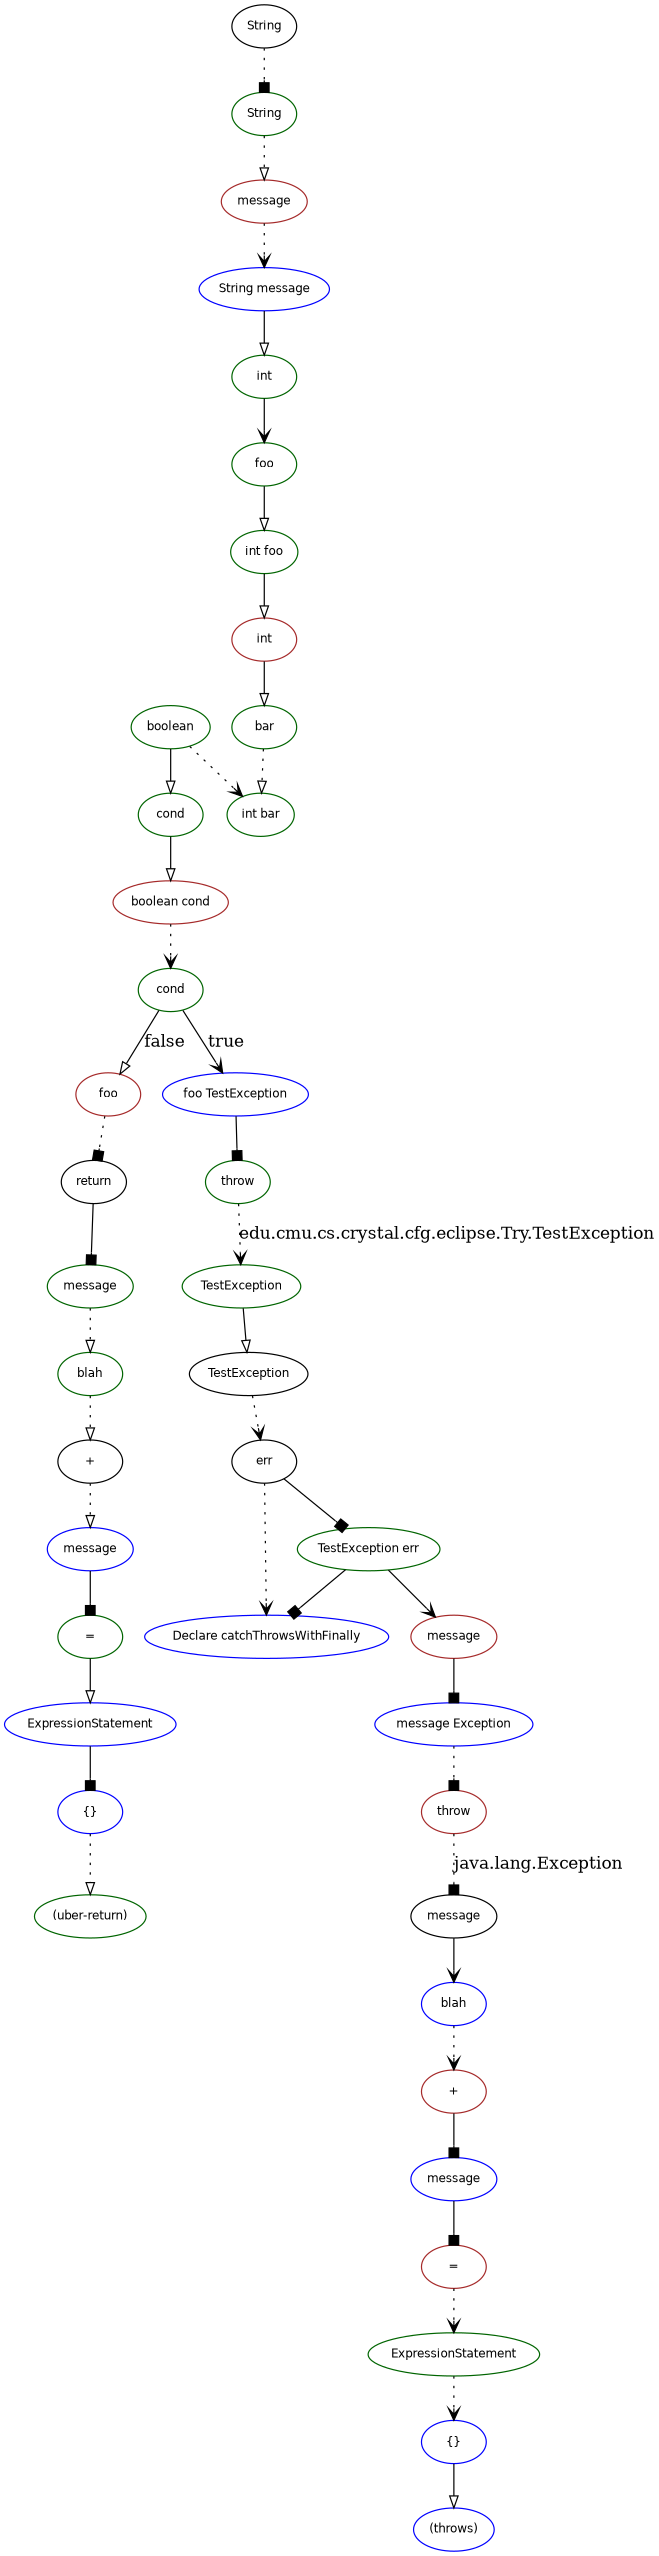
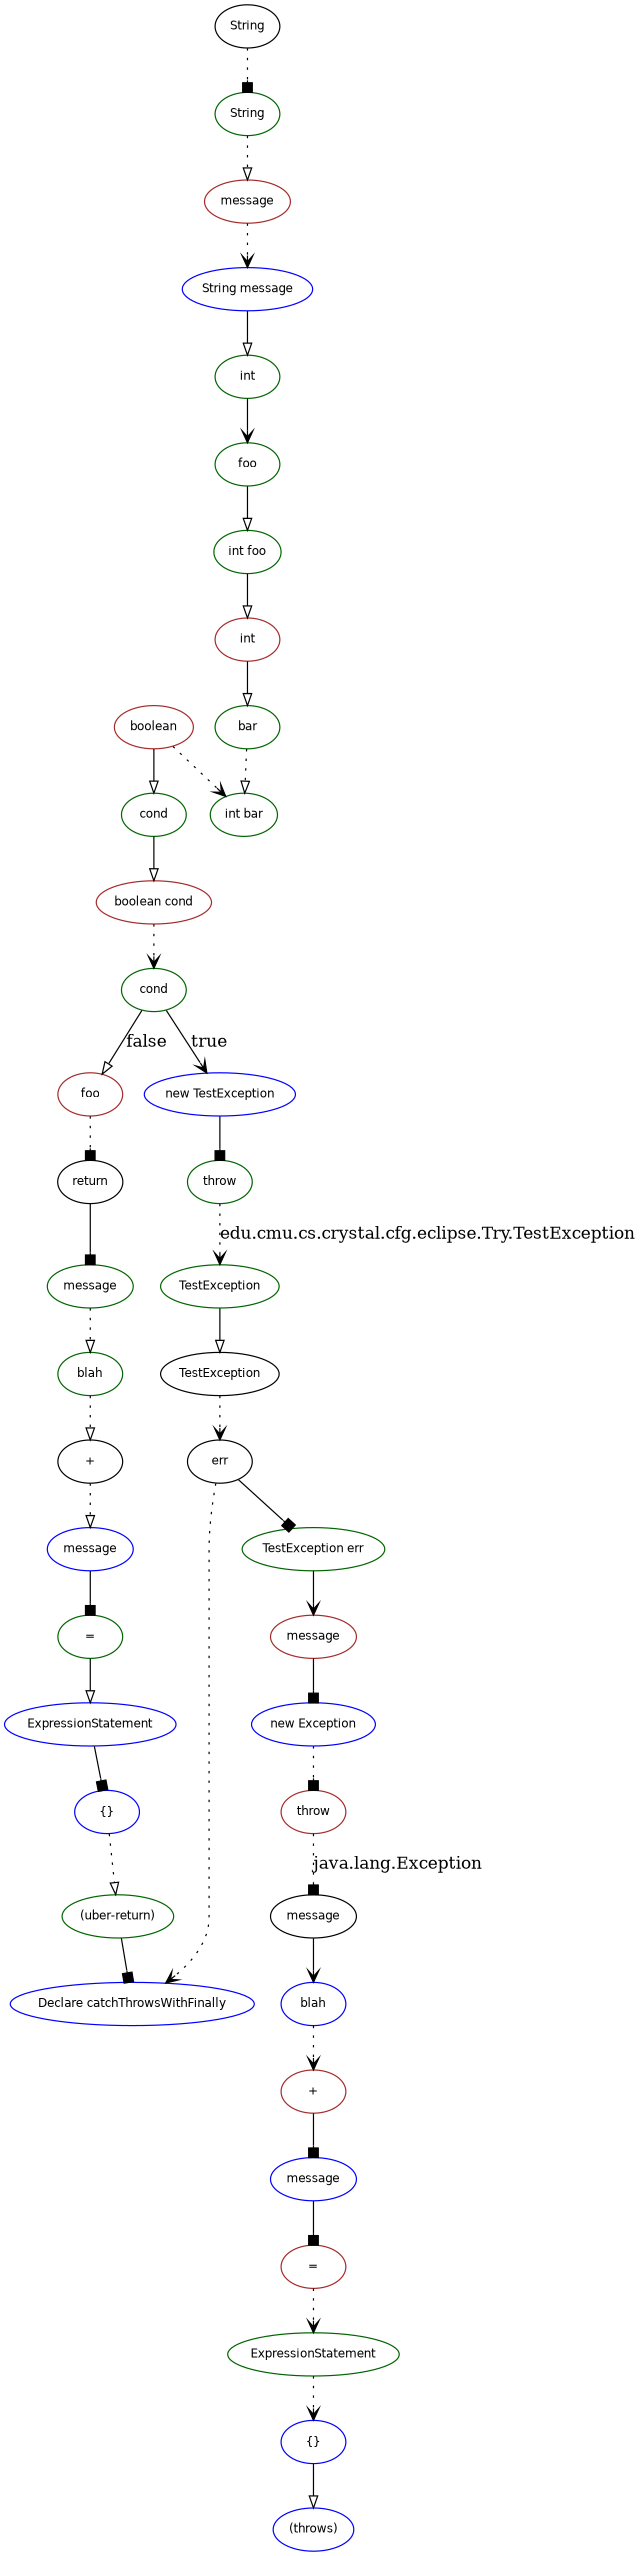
node "boolean": color darkgreen -> brown
node "foo TestException": label "foo TestException" -> "new TestException"
edge "TestException err" -> "Declare catchThrowsWithFinally": now "(uber-return)" -> "Declare catchThrowsWithFinally"
node "message Exception": label "message Exception" -> "new Exception"
